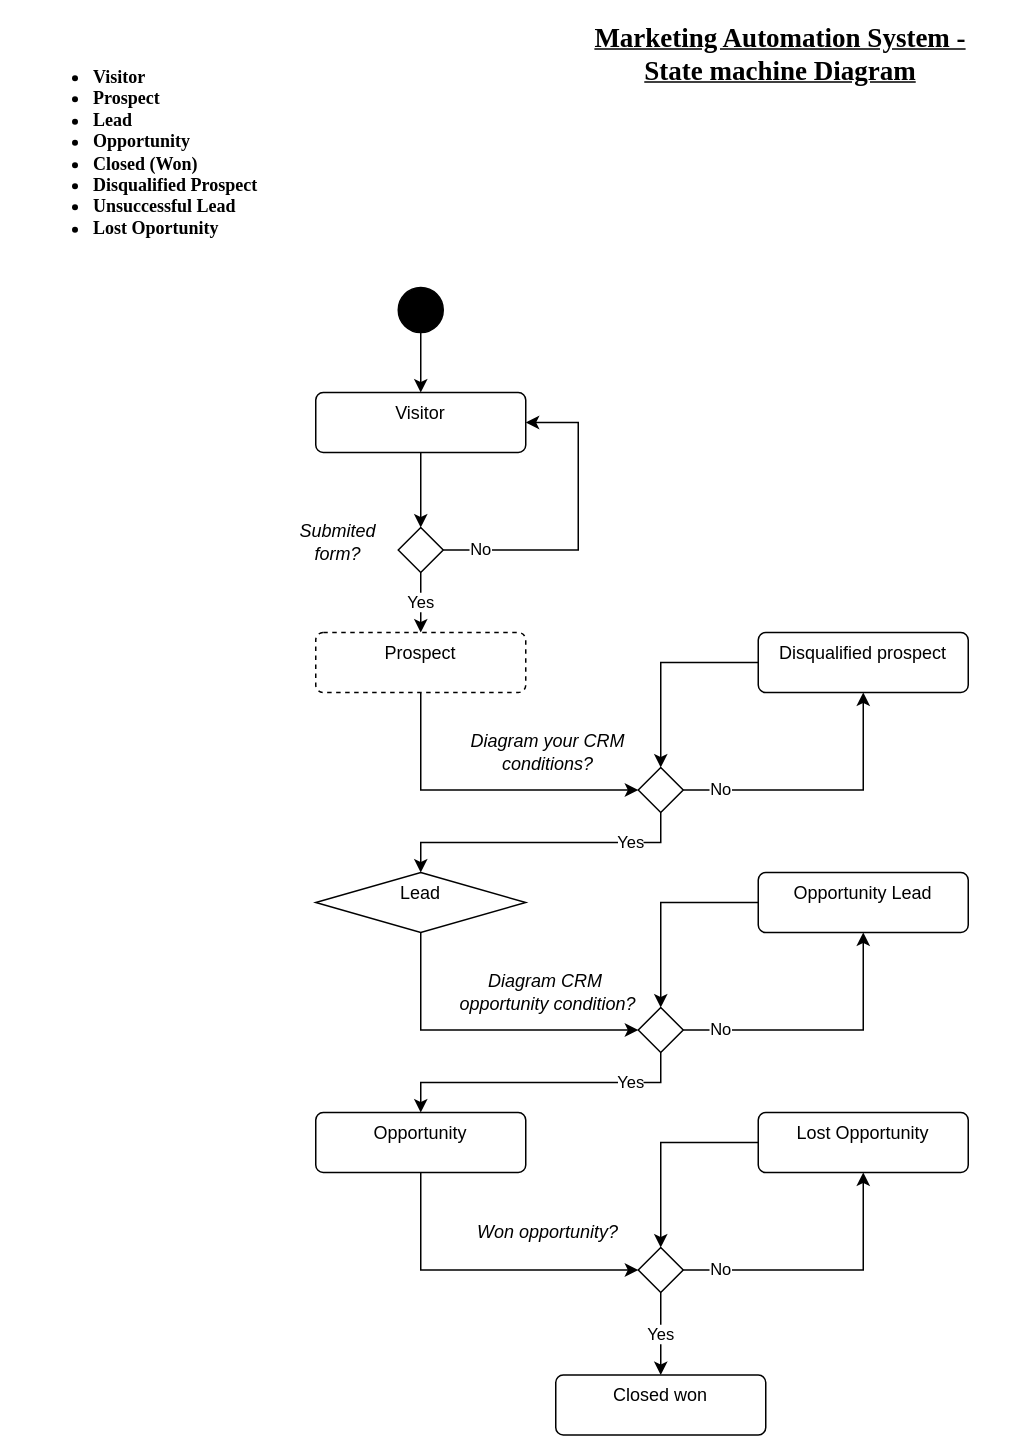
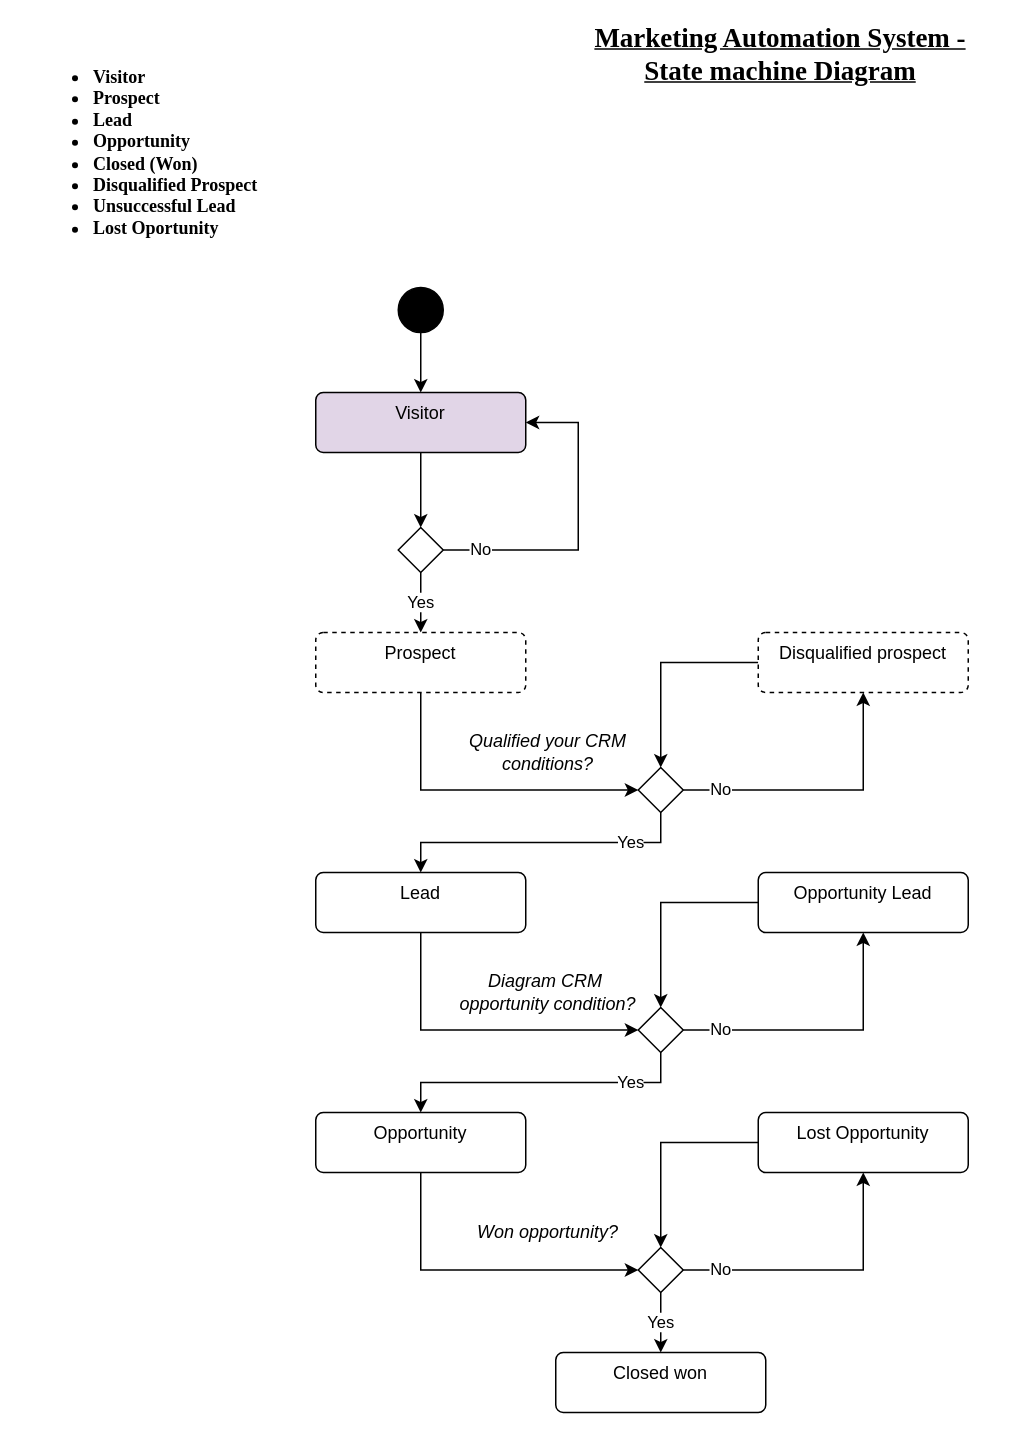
node "Visitor": fillcolor #ffffff -> #e1d5e7
node "Submited form?": removed
node "Disqualified prospect": style solid -> dashed
node "Diagram your CRM conditions?": label "Diagram your CRM conditions?" -> "Qualified your CRM conditions?"
node "Lead": shape diamond -> rounded rectangle
node "Closed won": moved (661, 1405) -> (661, 1382)
